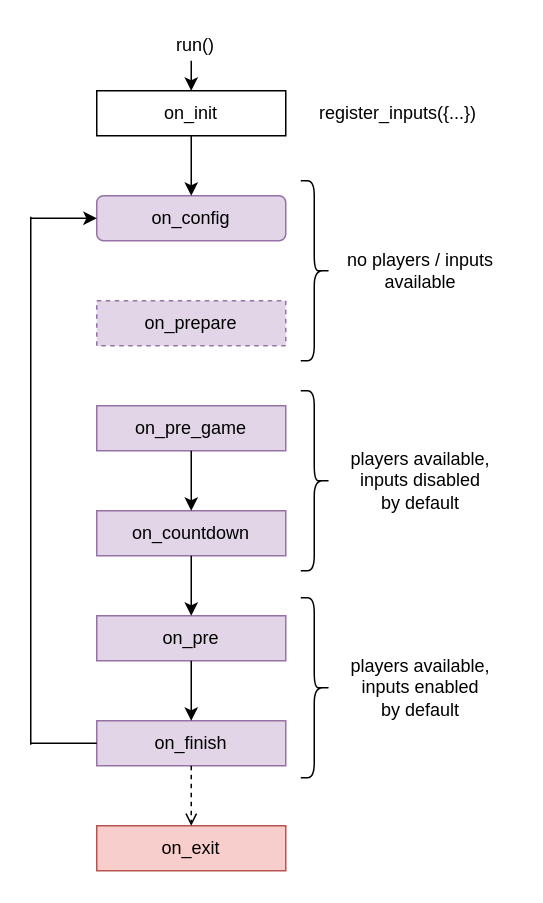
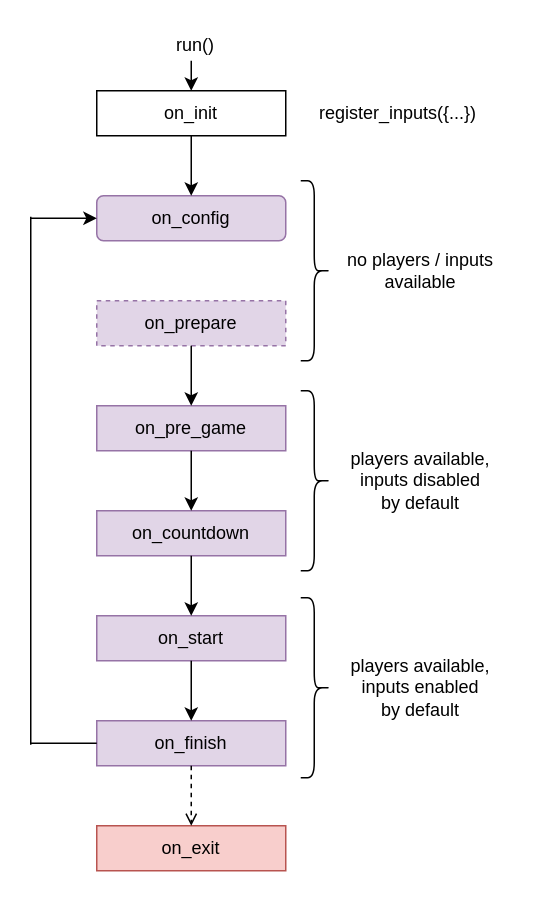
edge "on_prepare" -> "on_pre_game": added
node "on_pre": label "on_pre" -> "on_start"
